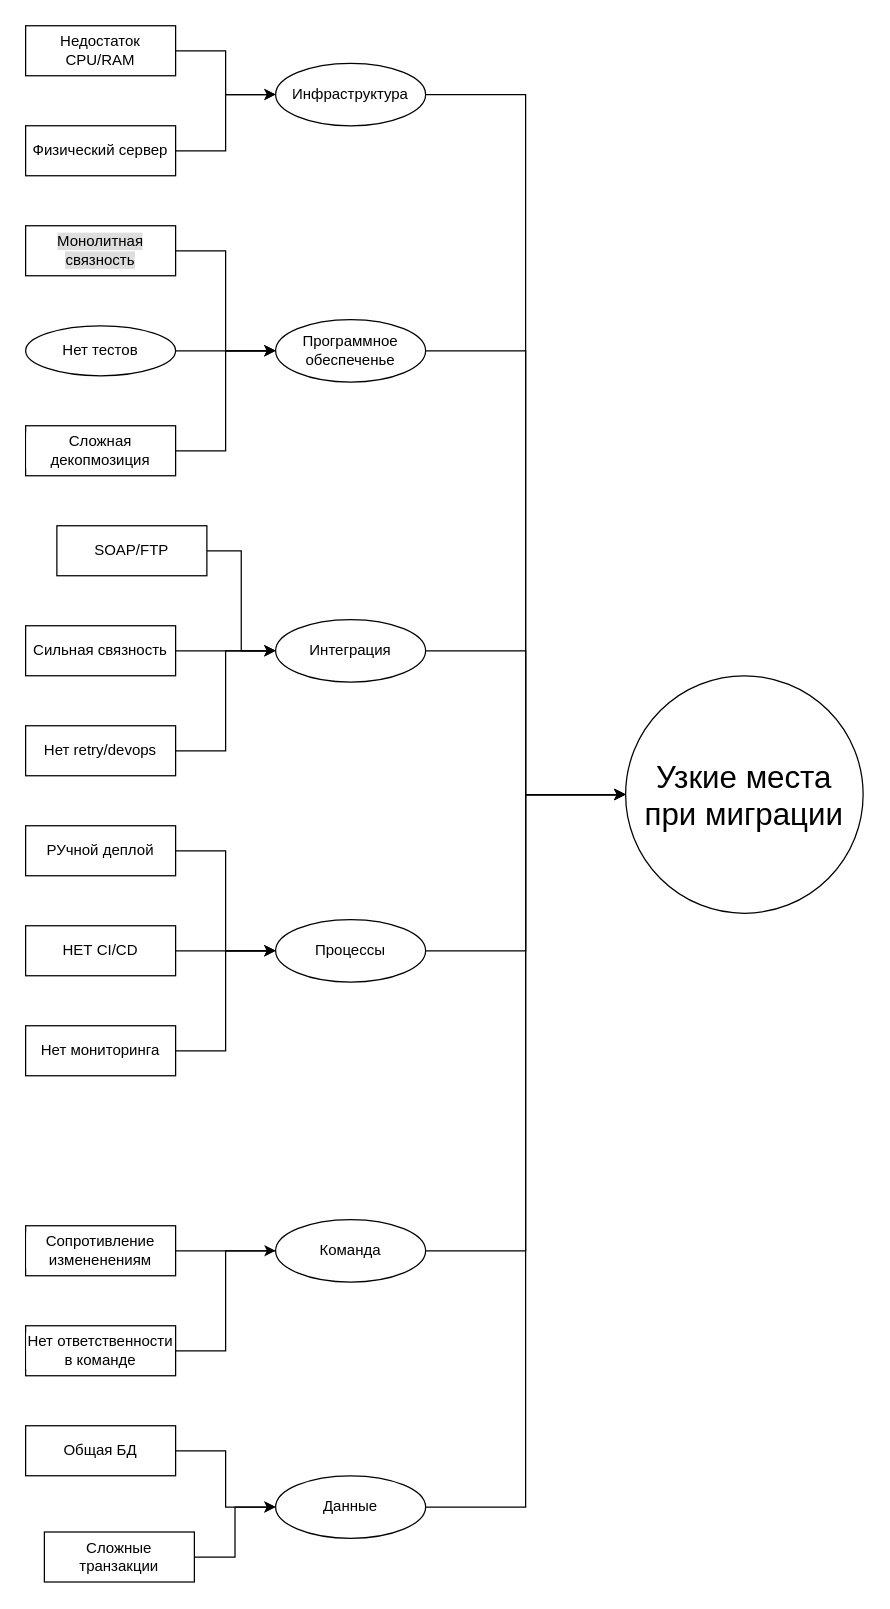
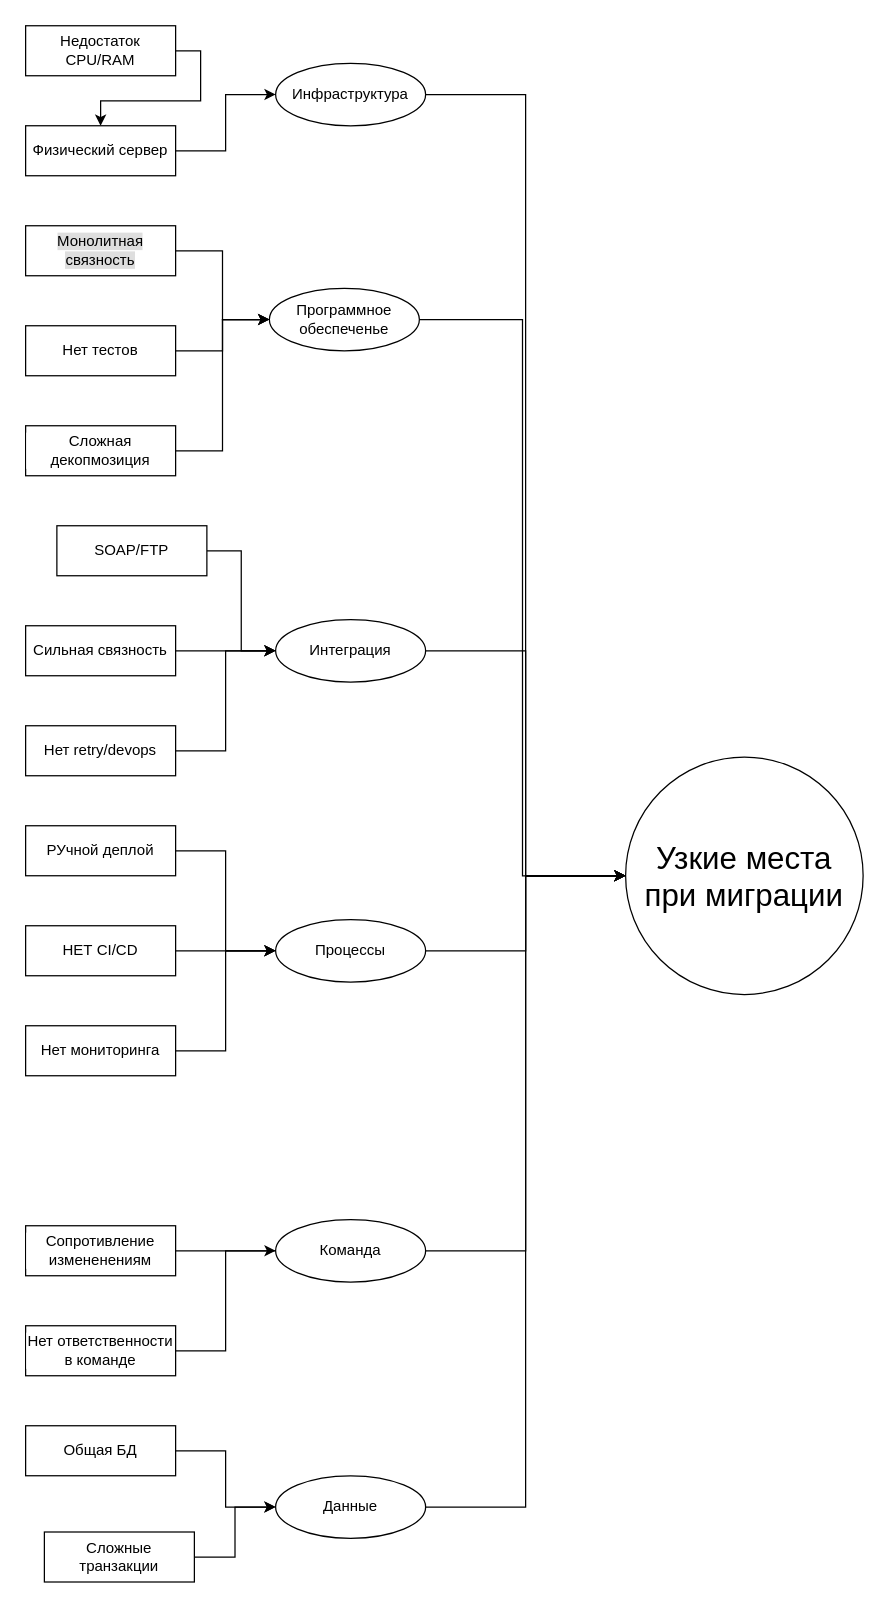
edge "Недостаток CPU/RAM" -> "Инфраструктура": now "Недостаток CPU/RAM" -> "Физический сервер"
node "Нет тестов": shape ellipse -> rectangle
node "Программное обеспеченье": moved (351, 351) -> (344, 319)
node "Узкие места при миграции": moved (744, 794) -> (744, 876)
